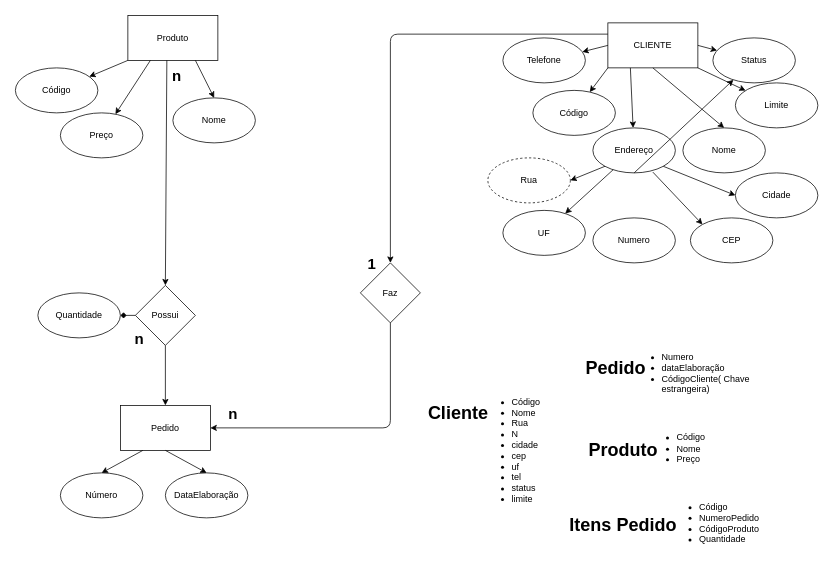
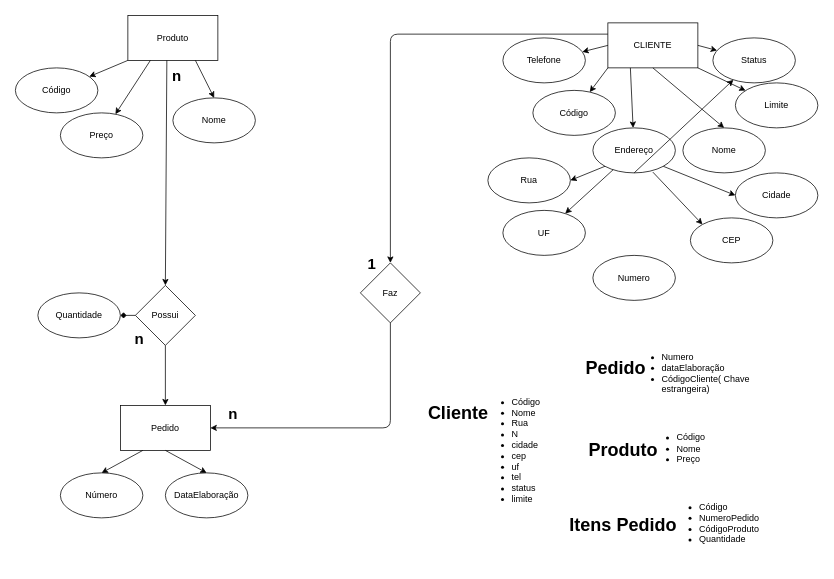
node "Rua": style dashed -> solid
node "Numero": moved (634, 240) -> (634, 278)
